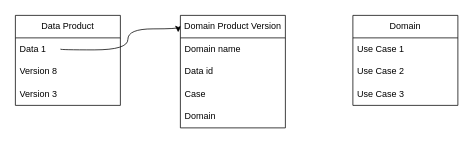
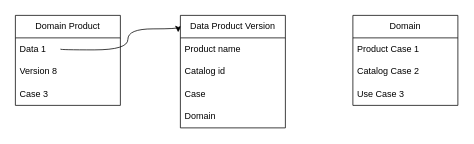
node "Data Product": label "Data Product" -> "Domain Product"
node "Domain Product Version": label "Domain Product Version" -> "Data Product Version"
node "Domain name": label "Domain name" -> "Product name"
node "Use Case 1": label "Use Case 1" -> "Product Case 1"
node "Data id": label "Data id" -> "Catalog id"
node "Use Case 2": label "Use Case 2" -> "Catalog Case 2"
node "Version 3": label "Version 3" -> "Case 3"
